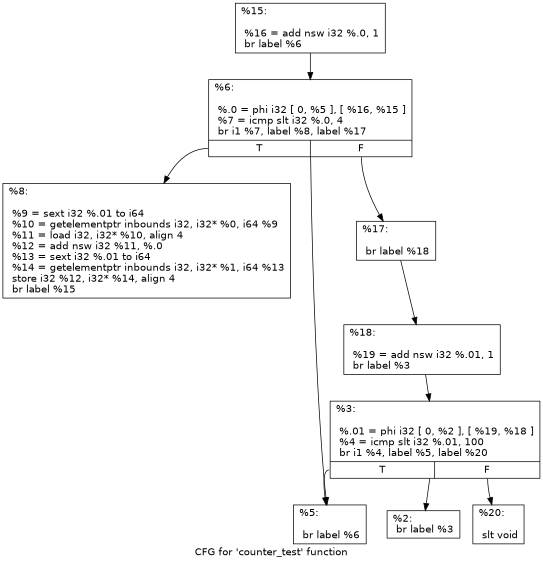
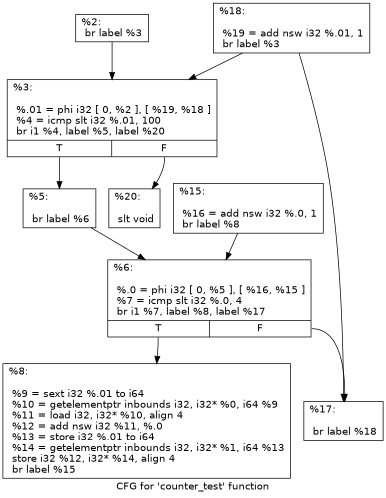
node "%15:": text "br label %6" -> "br label %8"
node "%8:": text "%13 = sext i32 %.01 to i64" -> "%13 = store i32 %.01 to i64"
edge "%17:" -> "%18:": reversed
edge "%6:" -> "%5:": reversed
edge "%3:" -> "%2:": reversed
